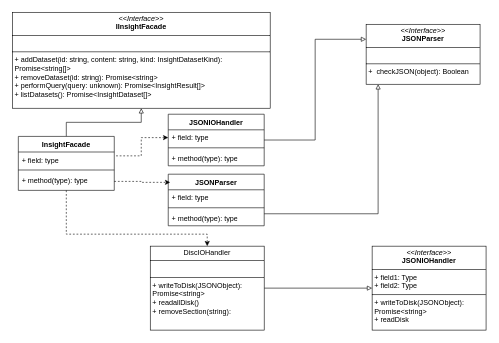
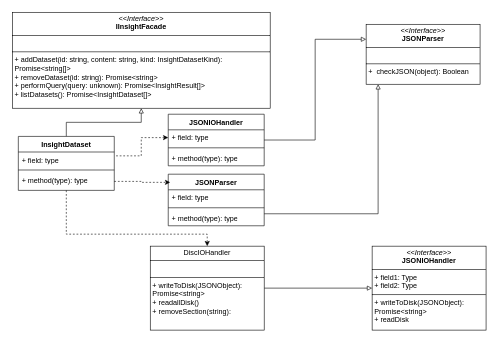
node "InsightFacade": label "InsightFacade" -> "InsightDataset"
